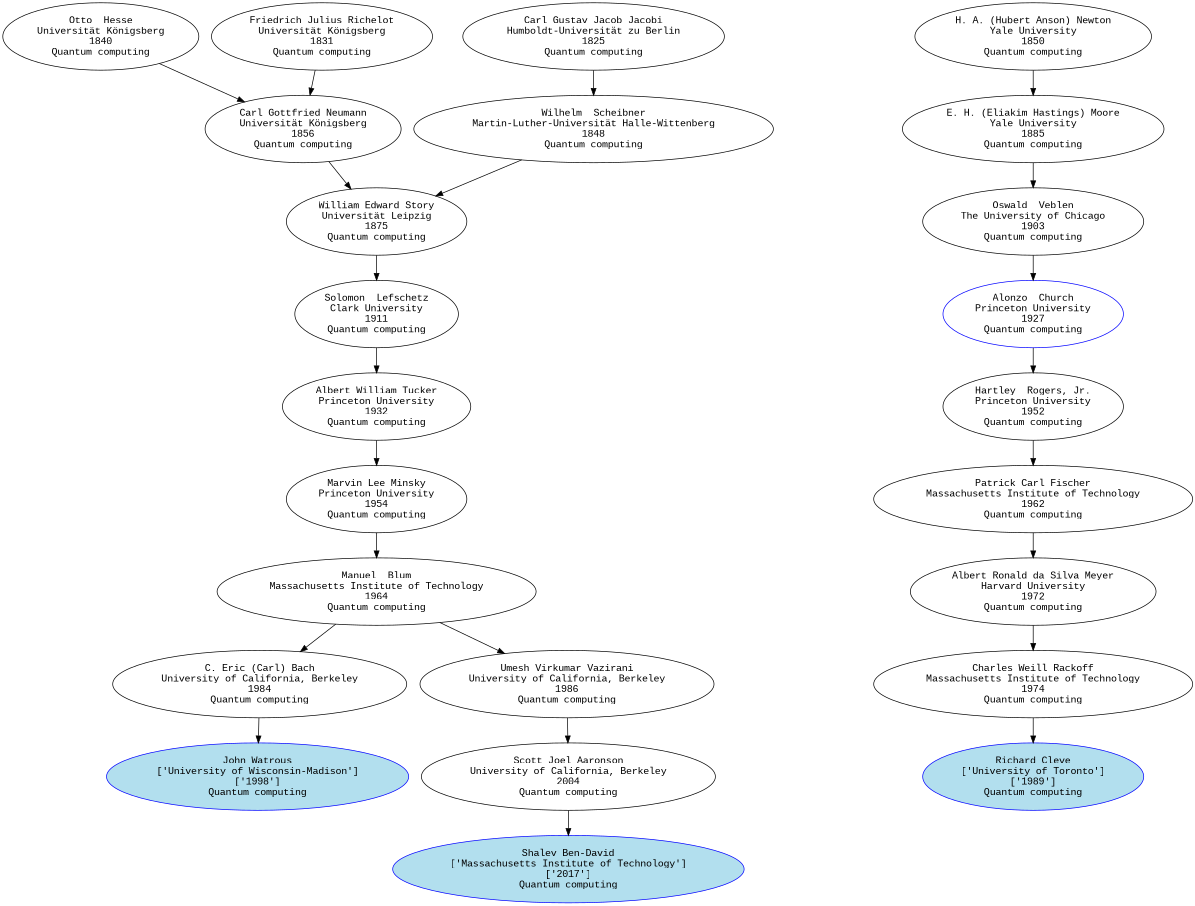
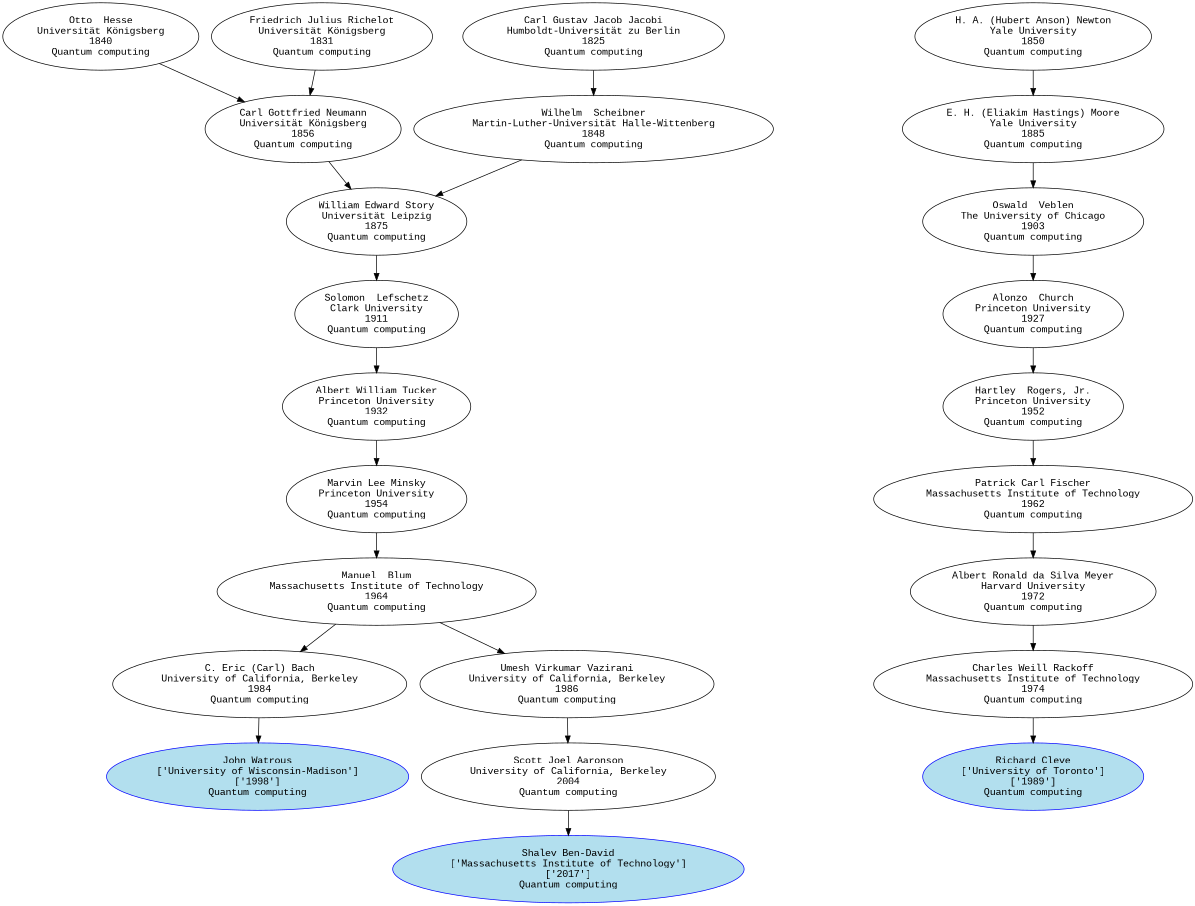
node "Alonzo  Church Princeton University 1927 Quantum computing": color blue -> black
